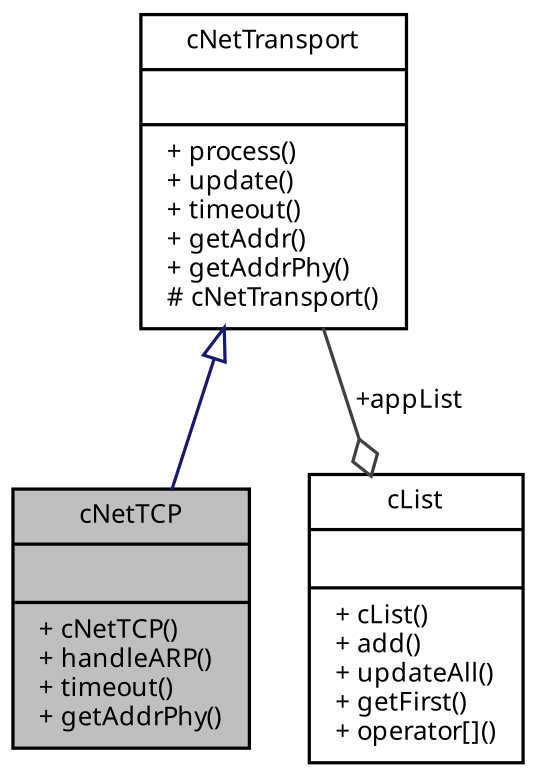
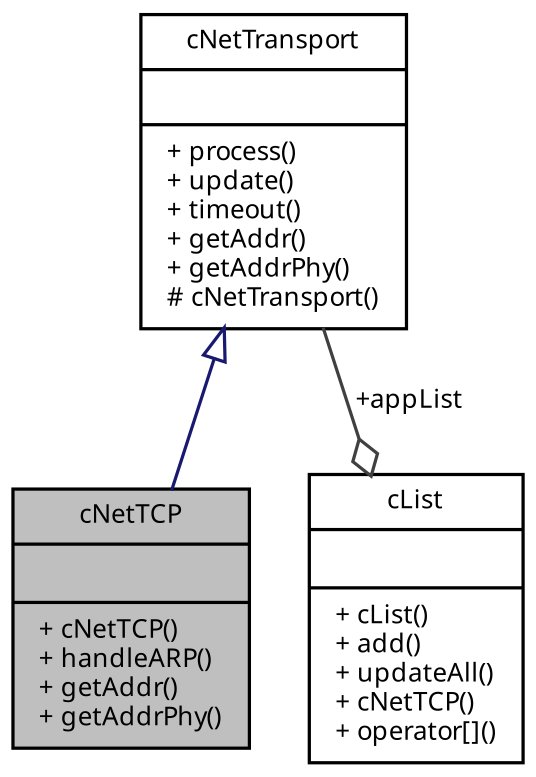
node "cNetTCP": text "+ timeout()" -> "+ getAddr()"
node "cList": text "+ getFirst()" -> "+ cNetTCP()"
